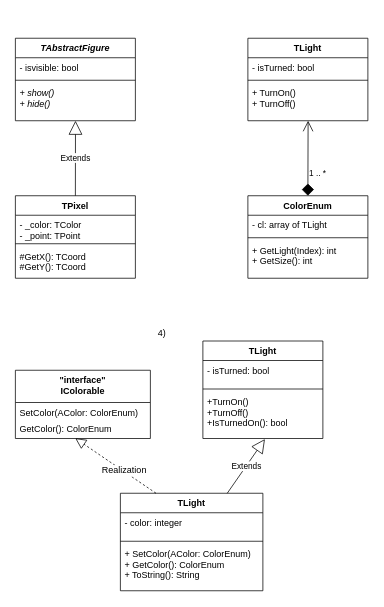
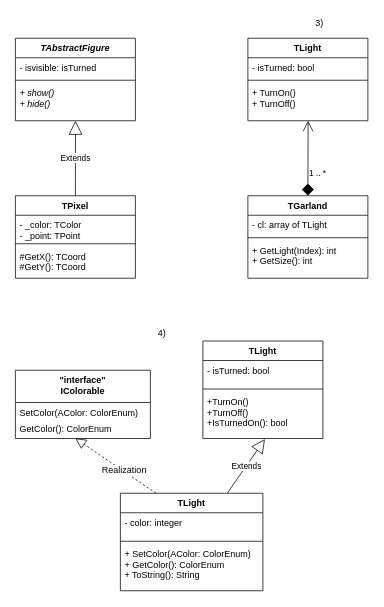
node "3)": added
node "- isvisible: bool": label "- isvisible: bool" -> "- isvisible: isTurned"
node "ColorEnum": label "ColorEnum" -> "TGarland"
